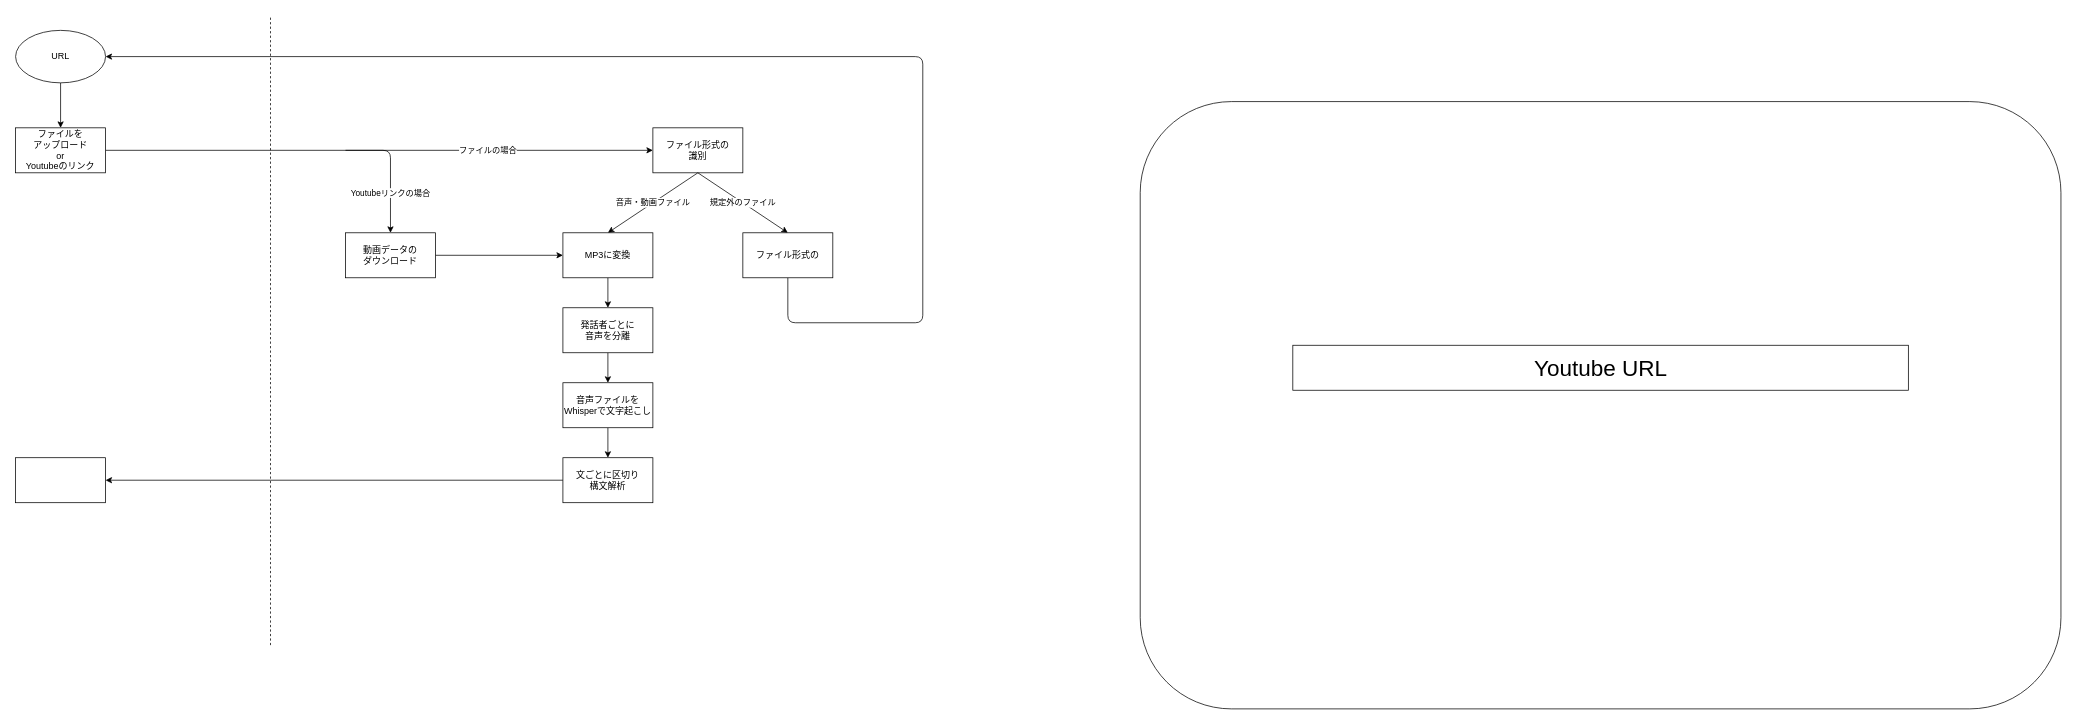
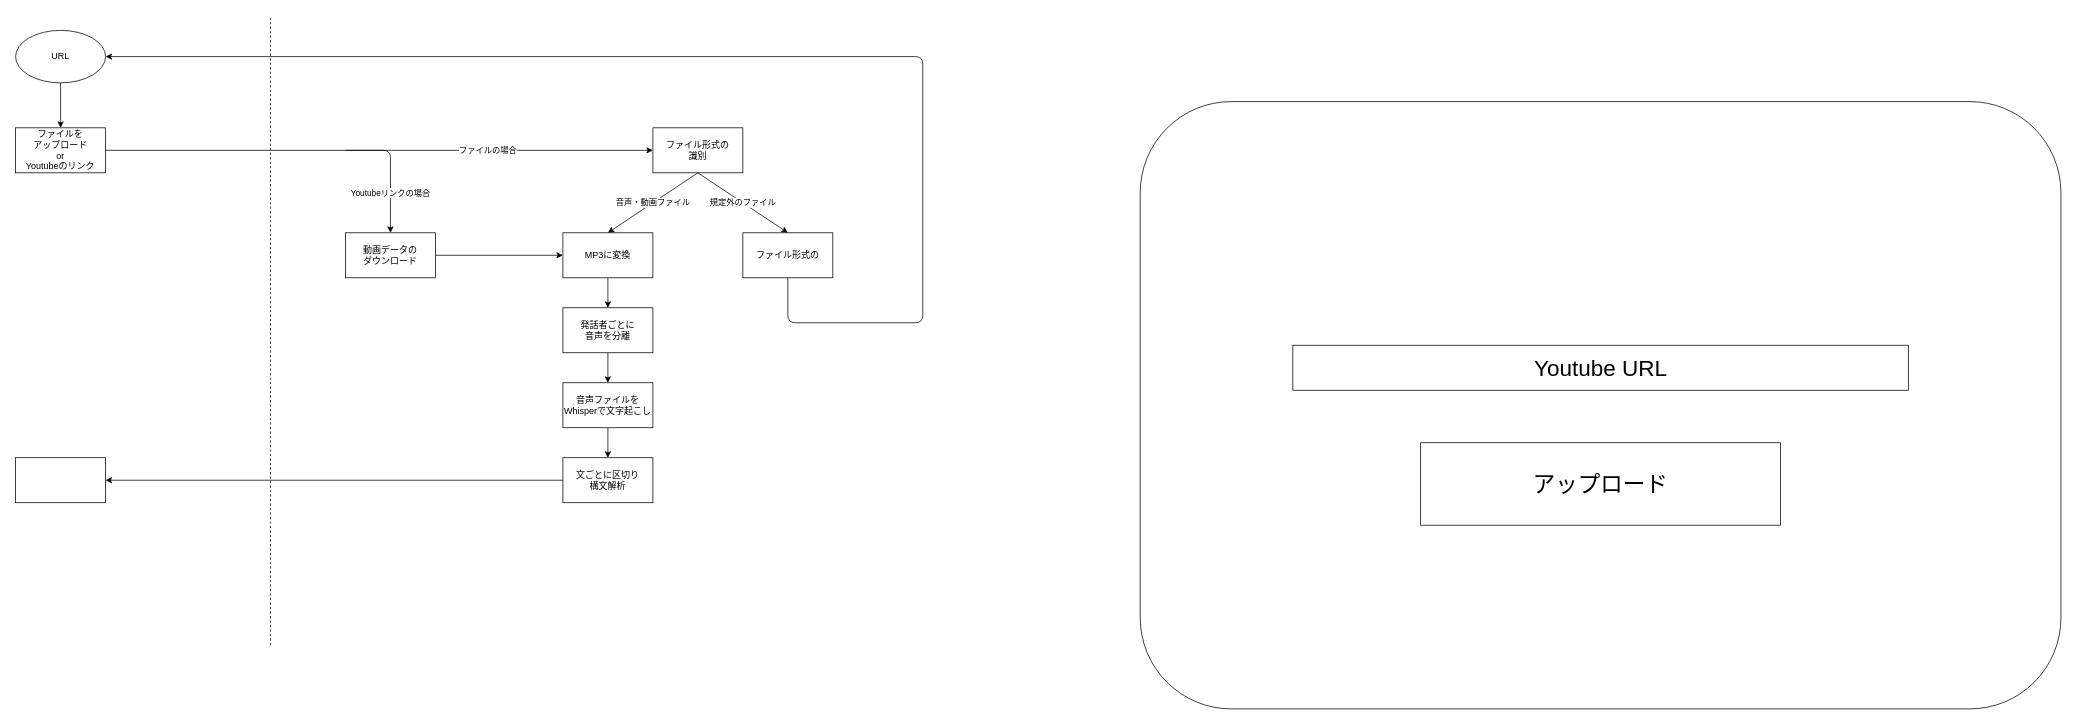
node "アップロード": added
